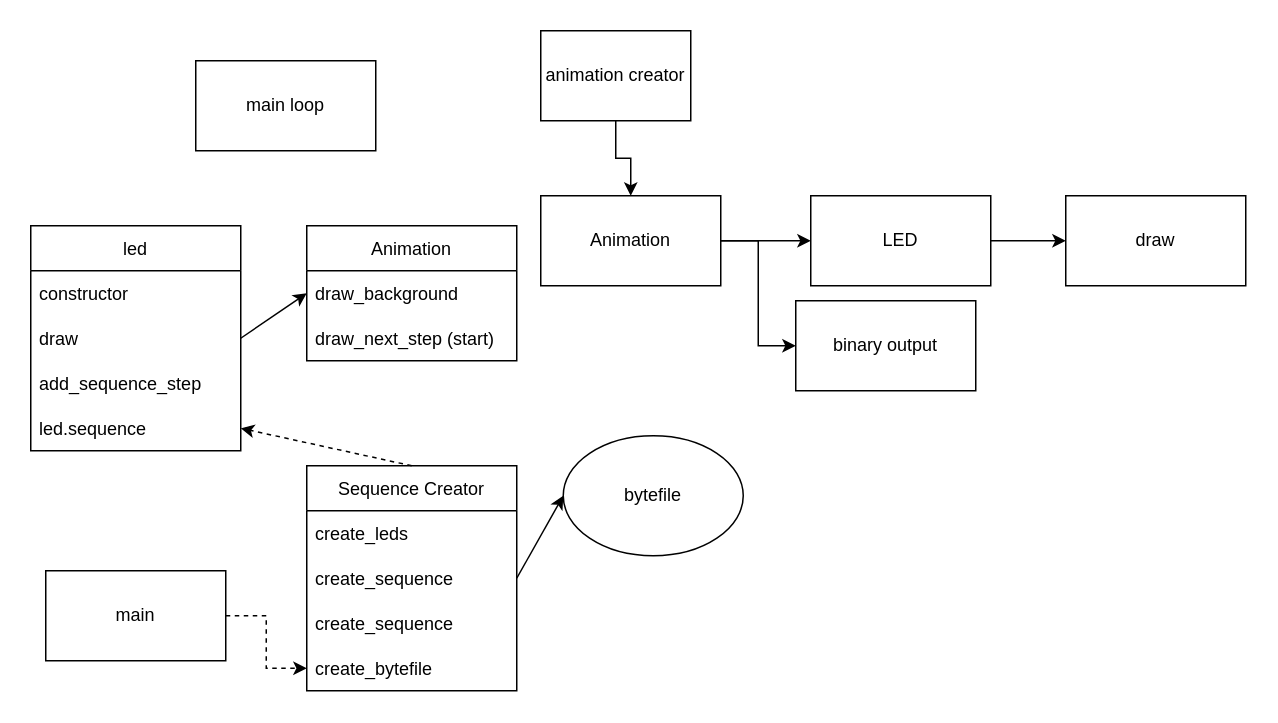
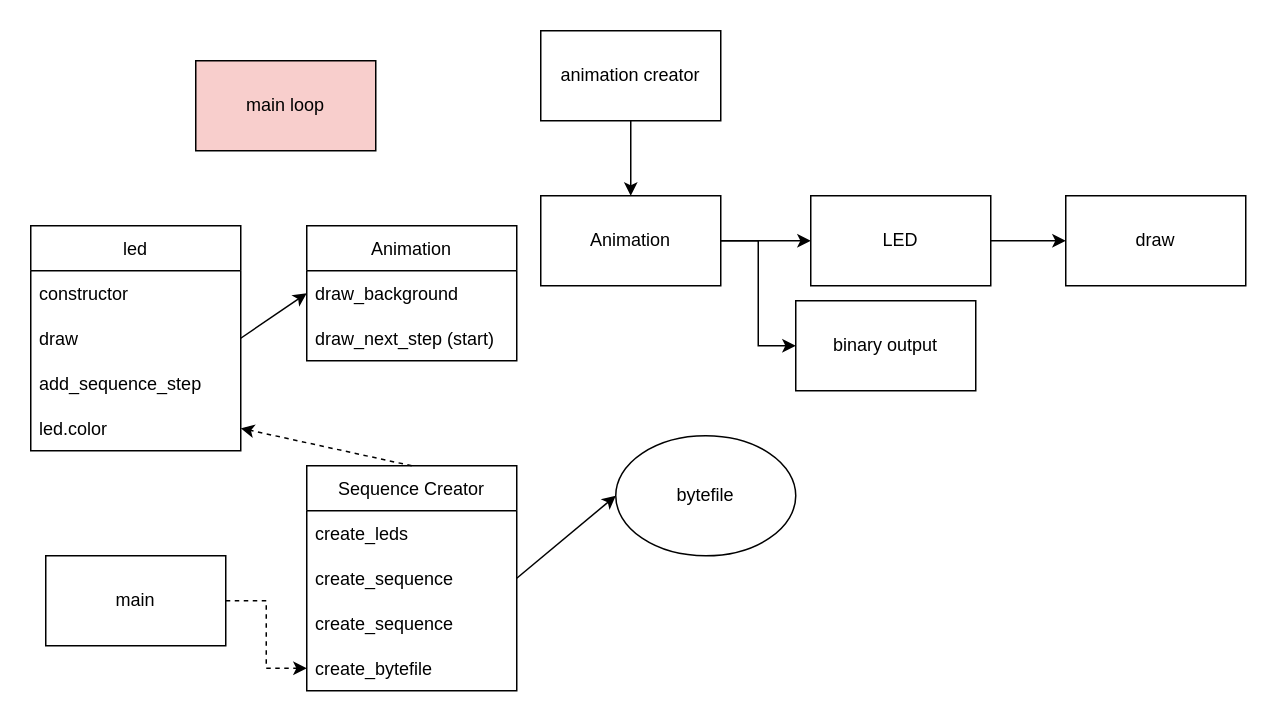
node "animation creator": size 150x90 -> 180x90
node "main loop": fillcolor #ffffff -> #f8cecc
node "led.sequence": label "led.sequence" -> "led.color"
node "bytefile": moved (653, 496) -> (706, 496)
node "main": moved (136, 616) -> (136, 601)
